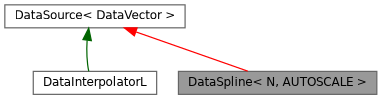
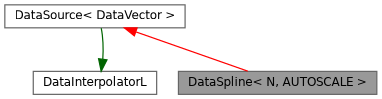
edge "DataInterpolatorL" -> "DataSource< DataVector >": reversed
